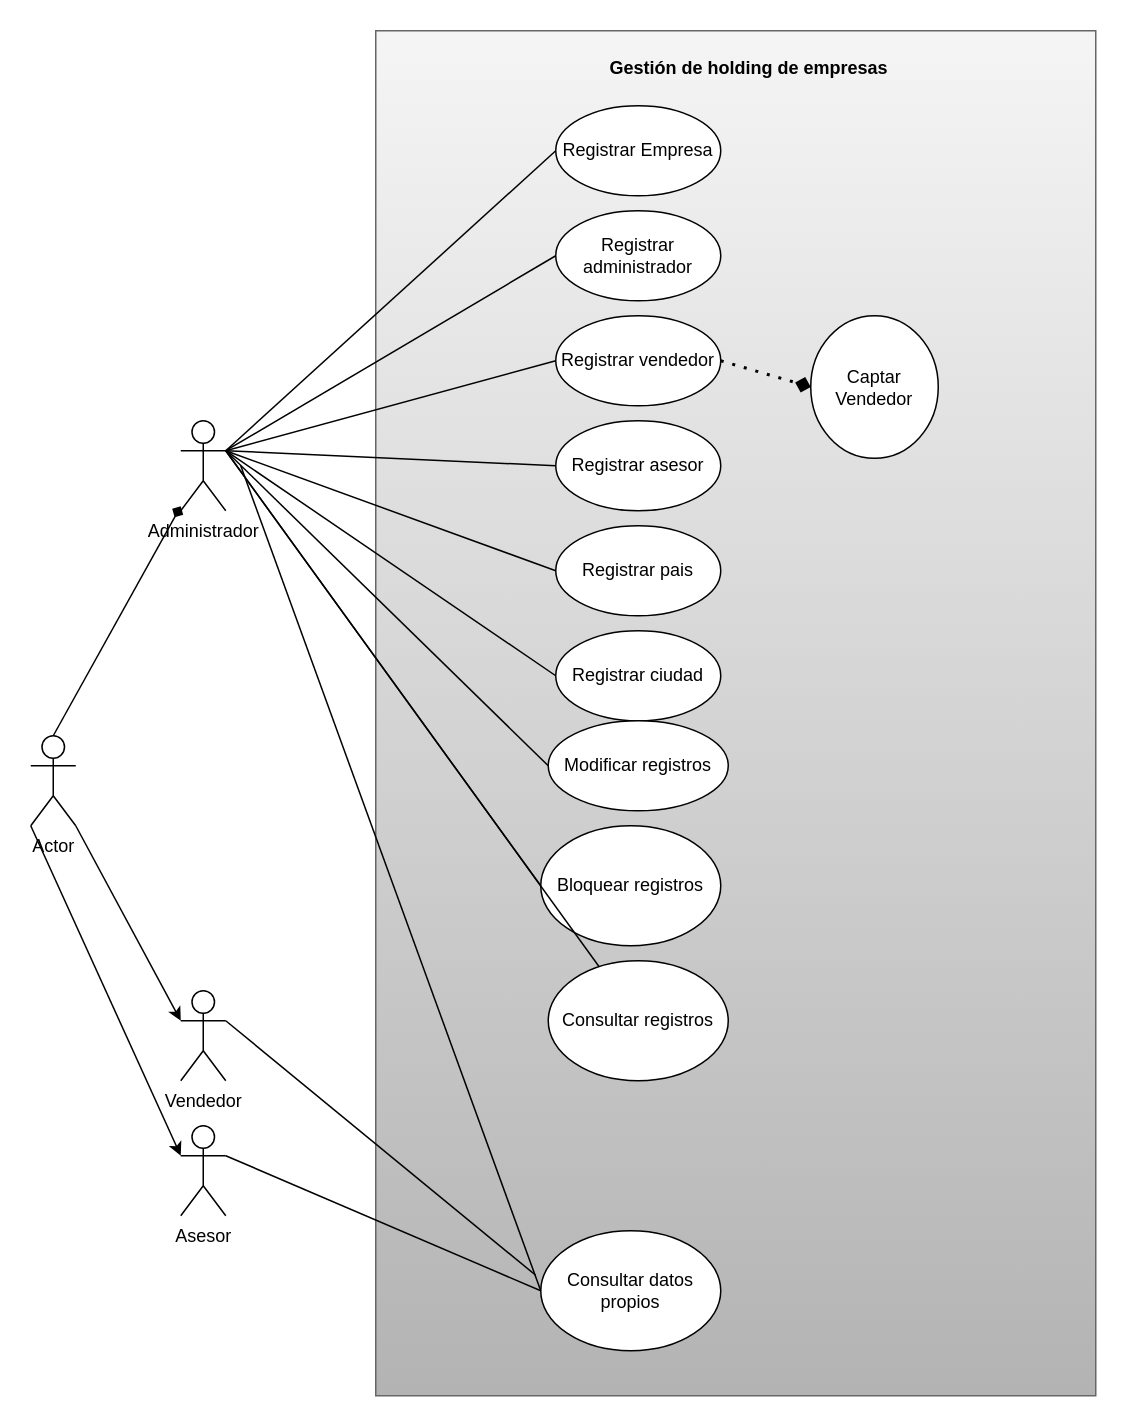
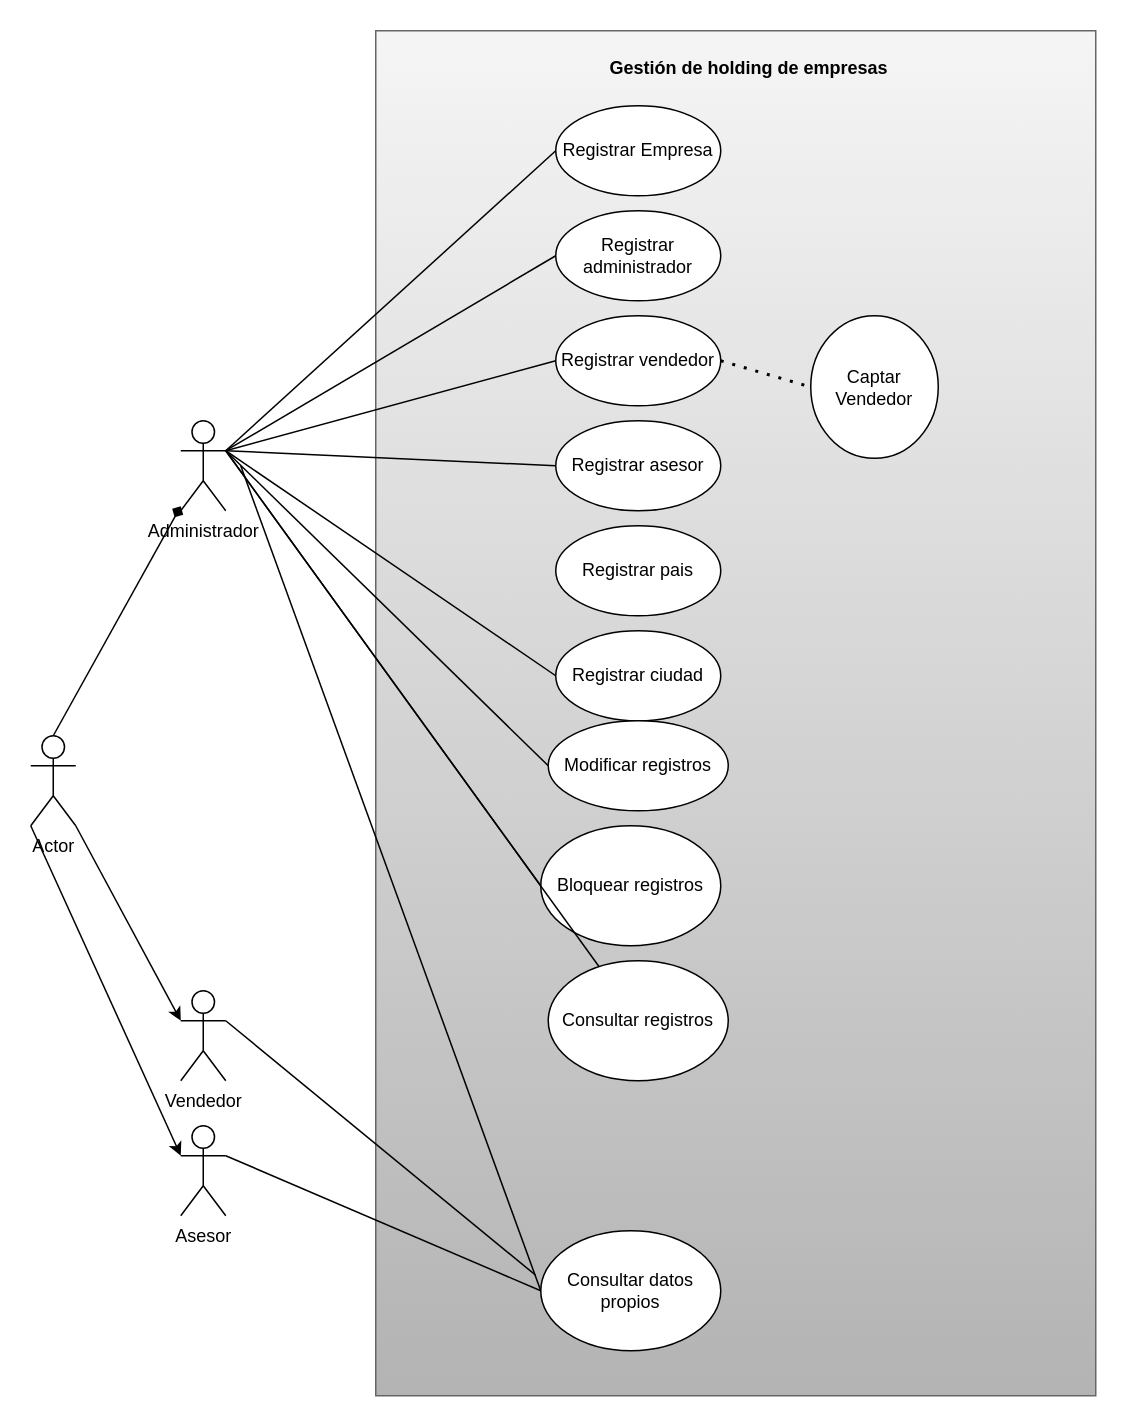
edge "Registrar vendedor" -> "Captar Vendedor": arrowhead diamond -> none
edge "Administrador" -- "Registrar pais": removed
